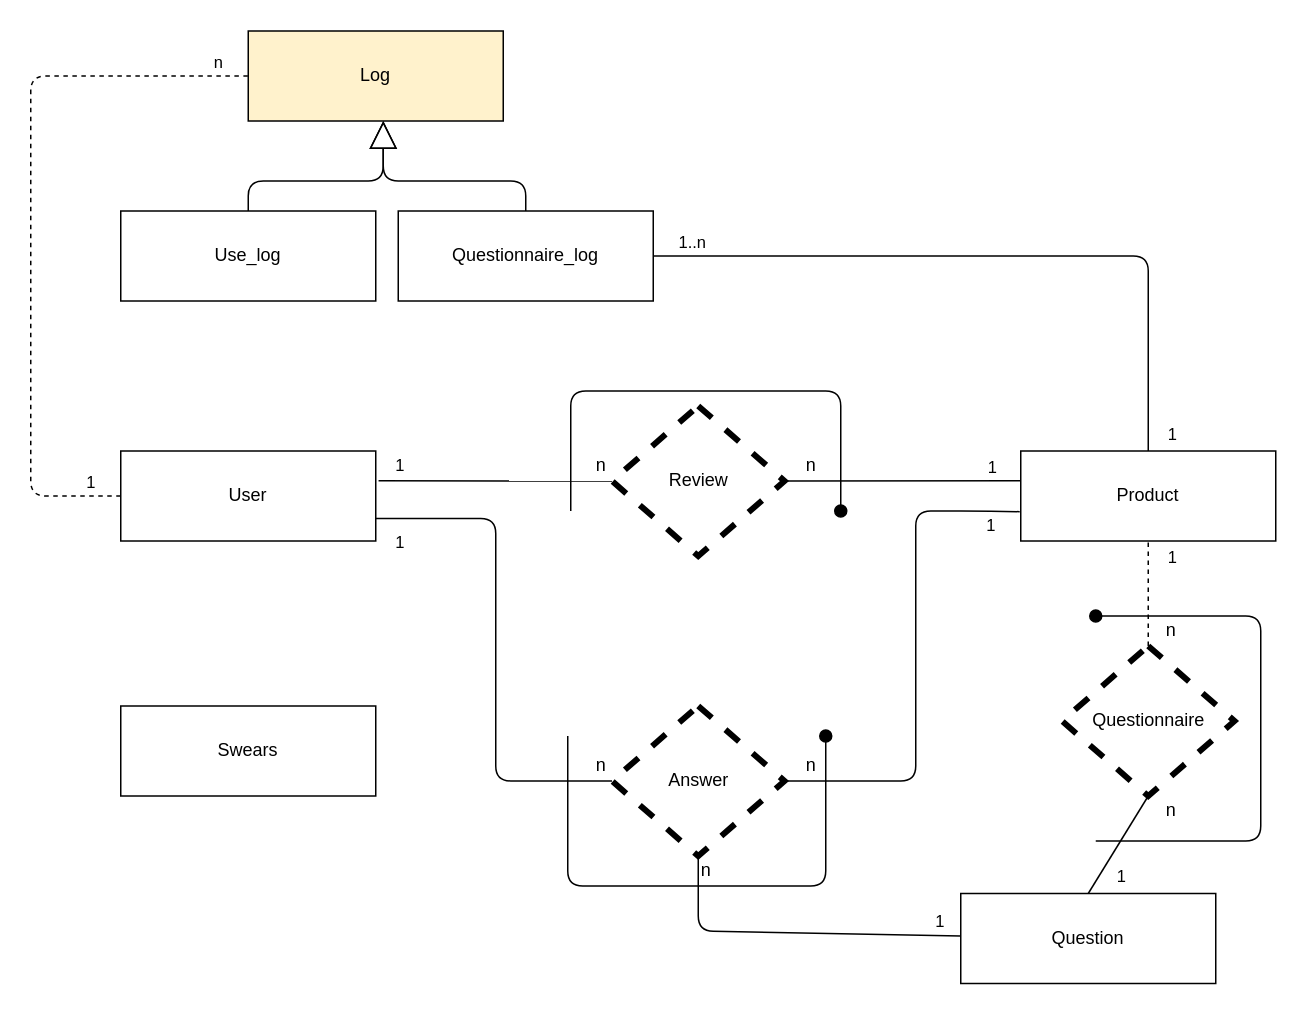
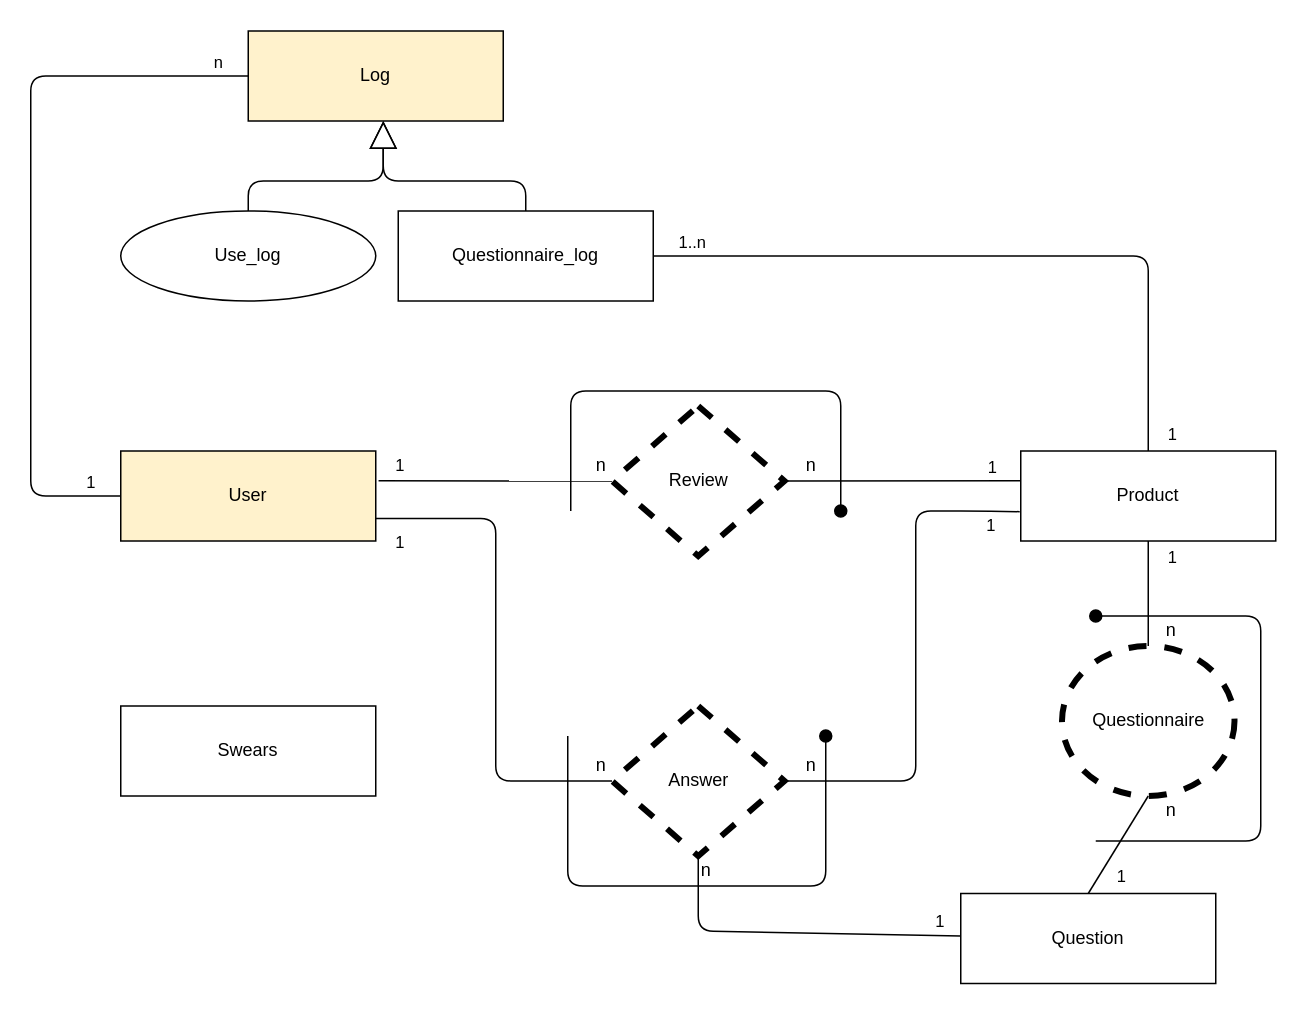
edge "Log" -- "User": style dashed -> solid
node "Use_log": shape rectangle -> ellipse
node "User": fillcolor #ffffff -> #fff2cc
edge "Product" -- "Questionnaire": style dashed -> solid
node "Questionnaire": shape diamond -> ellipse
